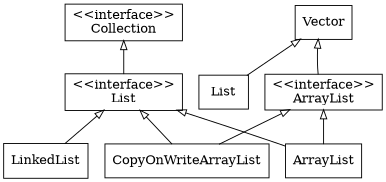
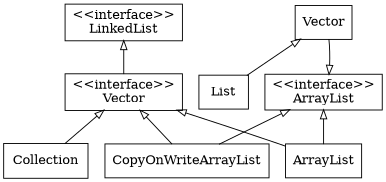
node "<<interface>> Collection": label "<<interface>> Collection" -> "<<interface>> LinkedList"
edge "<<interface>> ArrayList" -> "Vector": reversed
node "<<interface>> List": label "<<interface>> List" -> "<<interface>> Vector"
node "LinkedList": label "LinkedList" -> "Collection"
